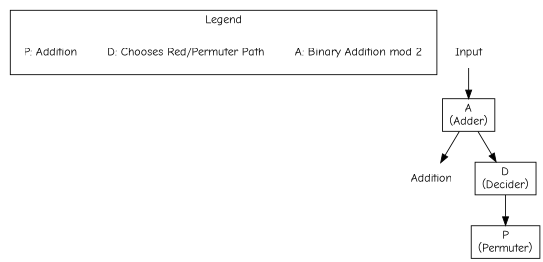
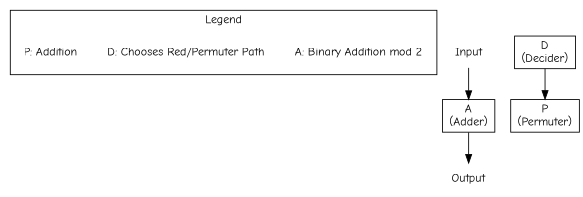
edge "A (Adder)" -> "D (Decider)": removed
node "Addition": label "Addition" -> "Output"
